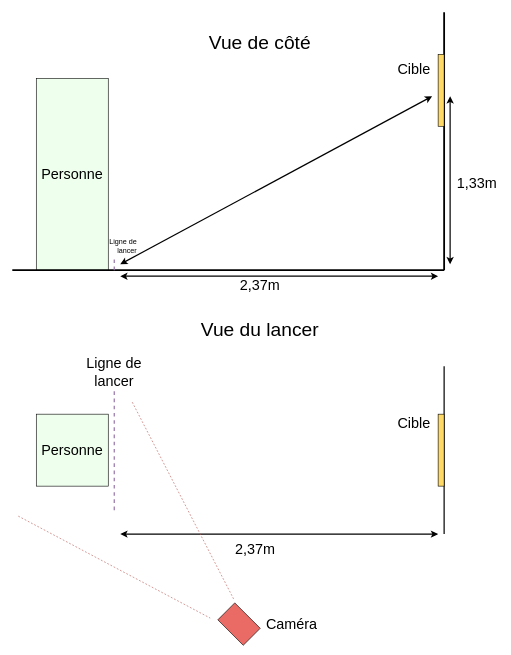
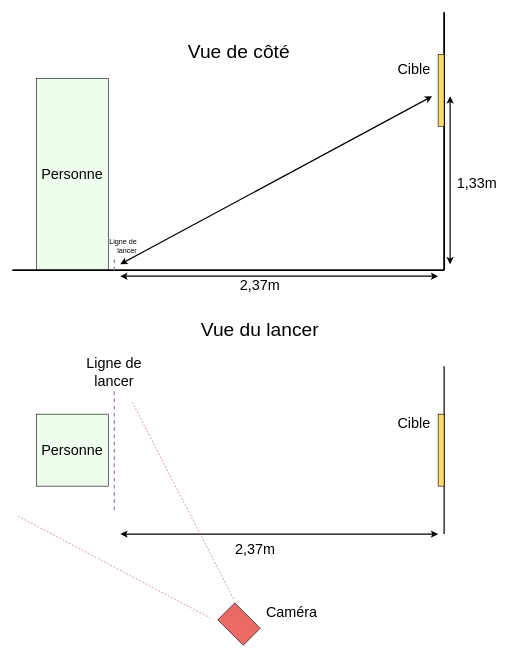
node "Vue de côté": moved (260, 42) -> (239, 51)
node "Caméra": moved (292, 624) -> (292, 612)
